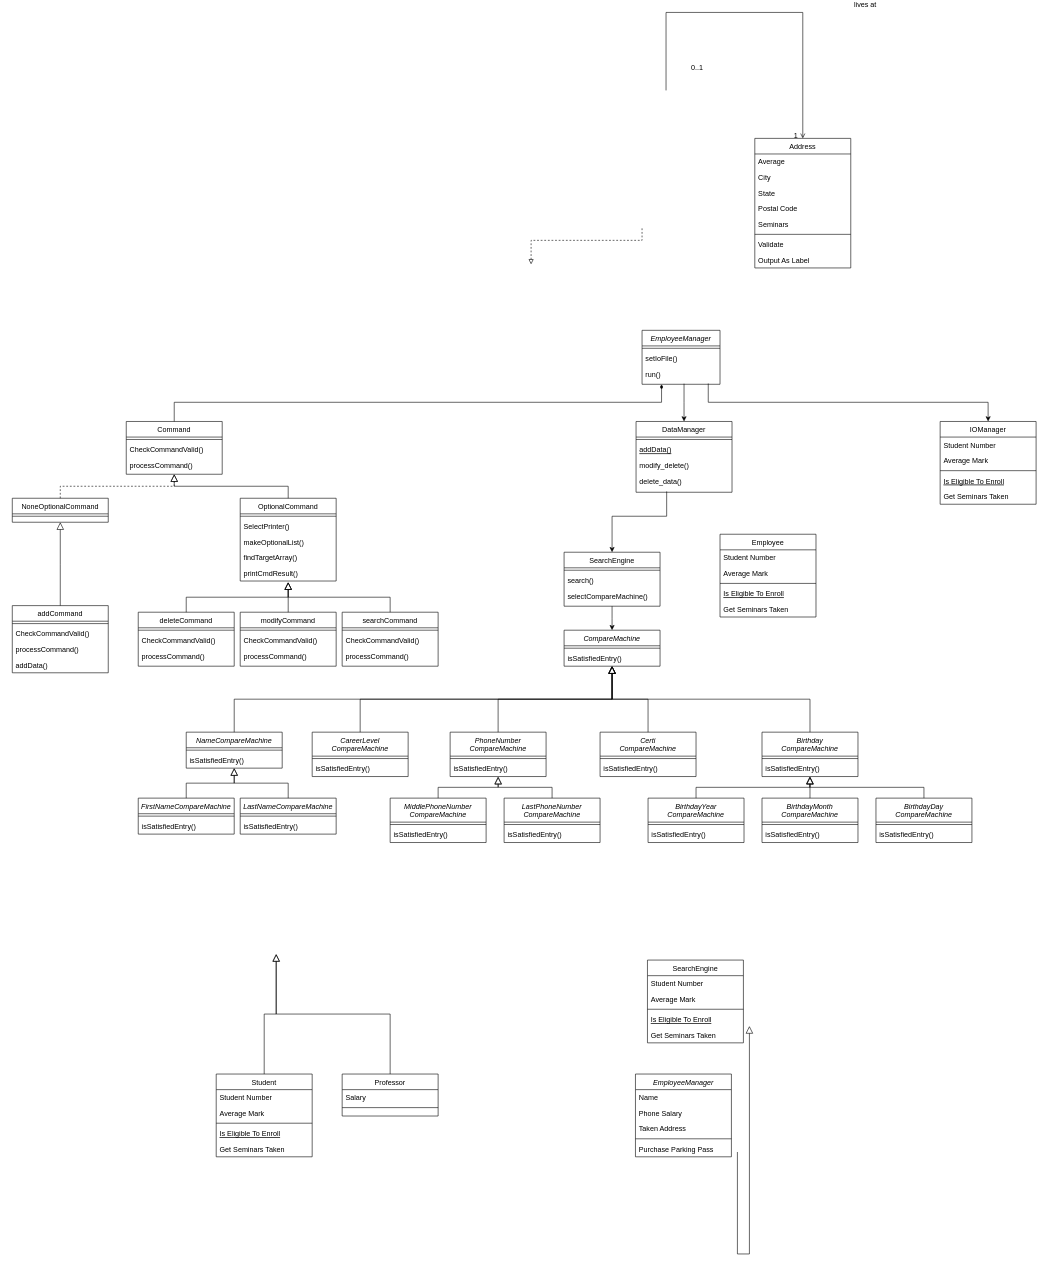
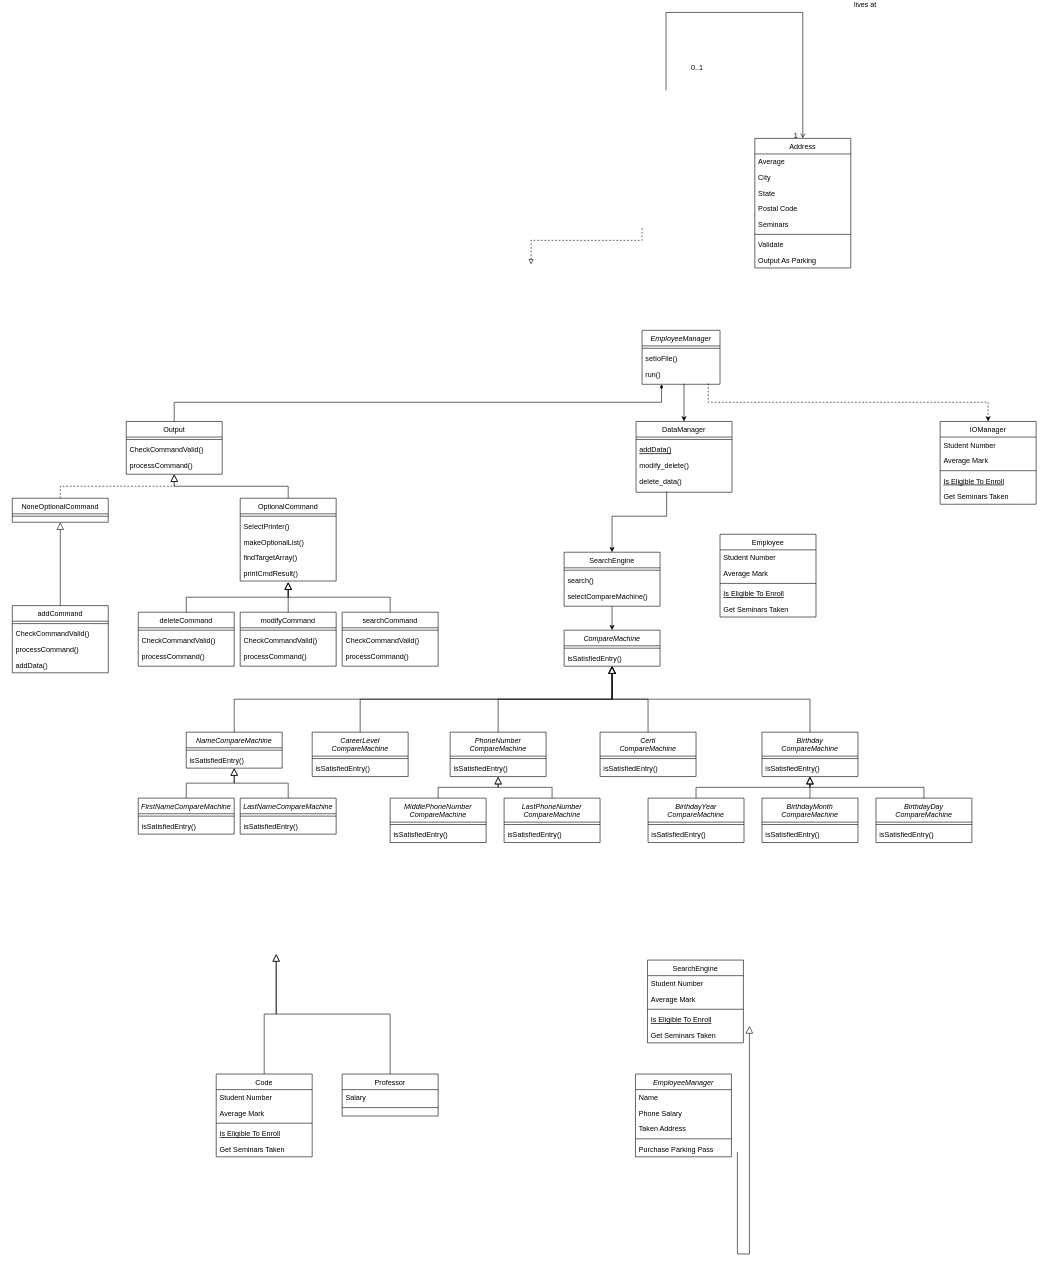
node "Output As Label": label "Output As Label" -> "Output As Parking"
edge "run()" -> "IOManager": style solid -> dashed
node "Command": label "Command" -> "Output"
node "Student": label "Student" -> "Code"
